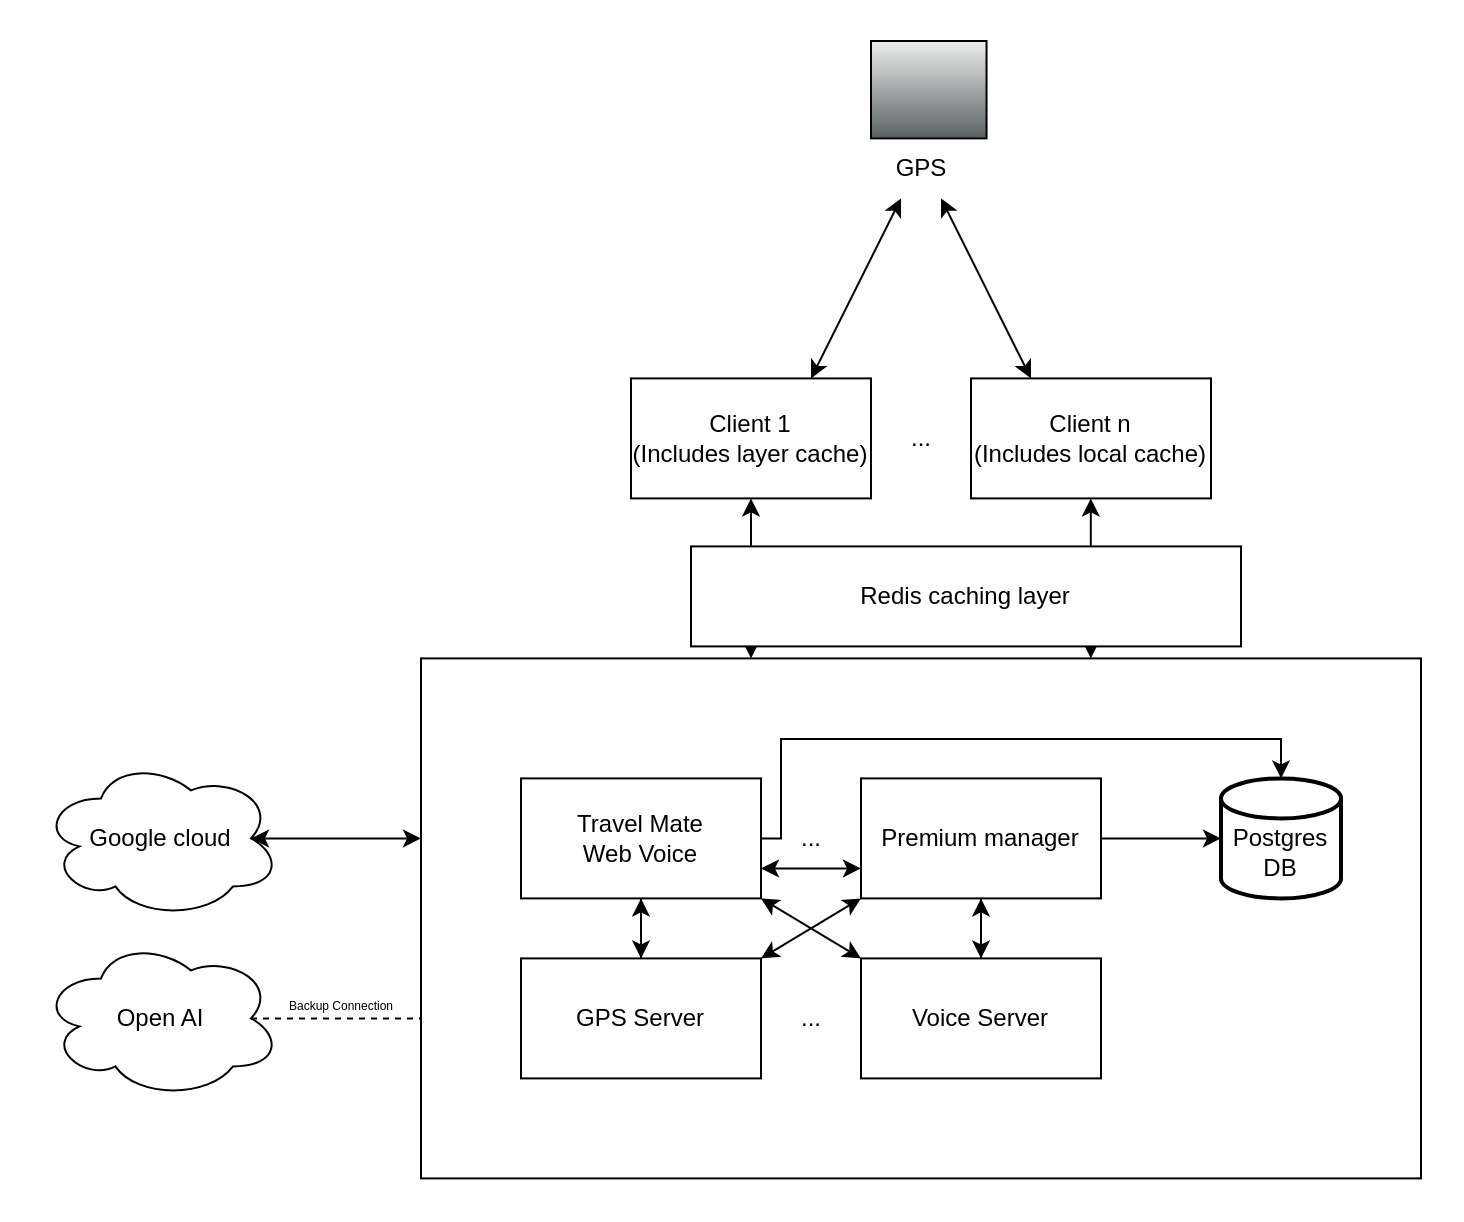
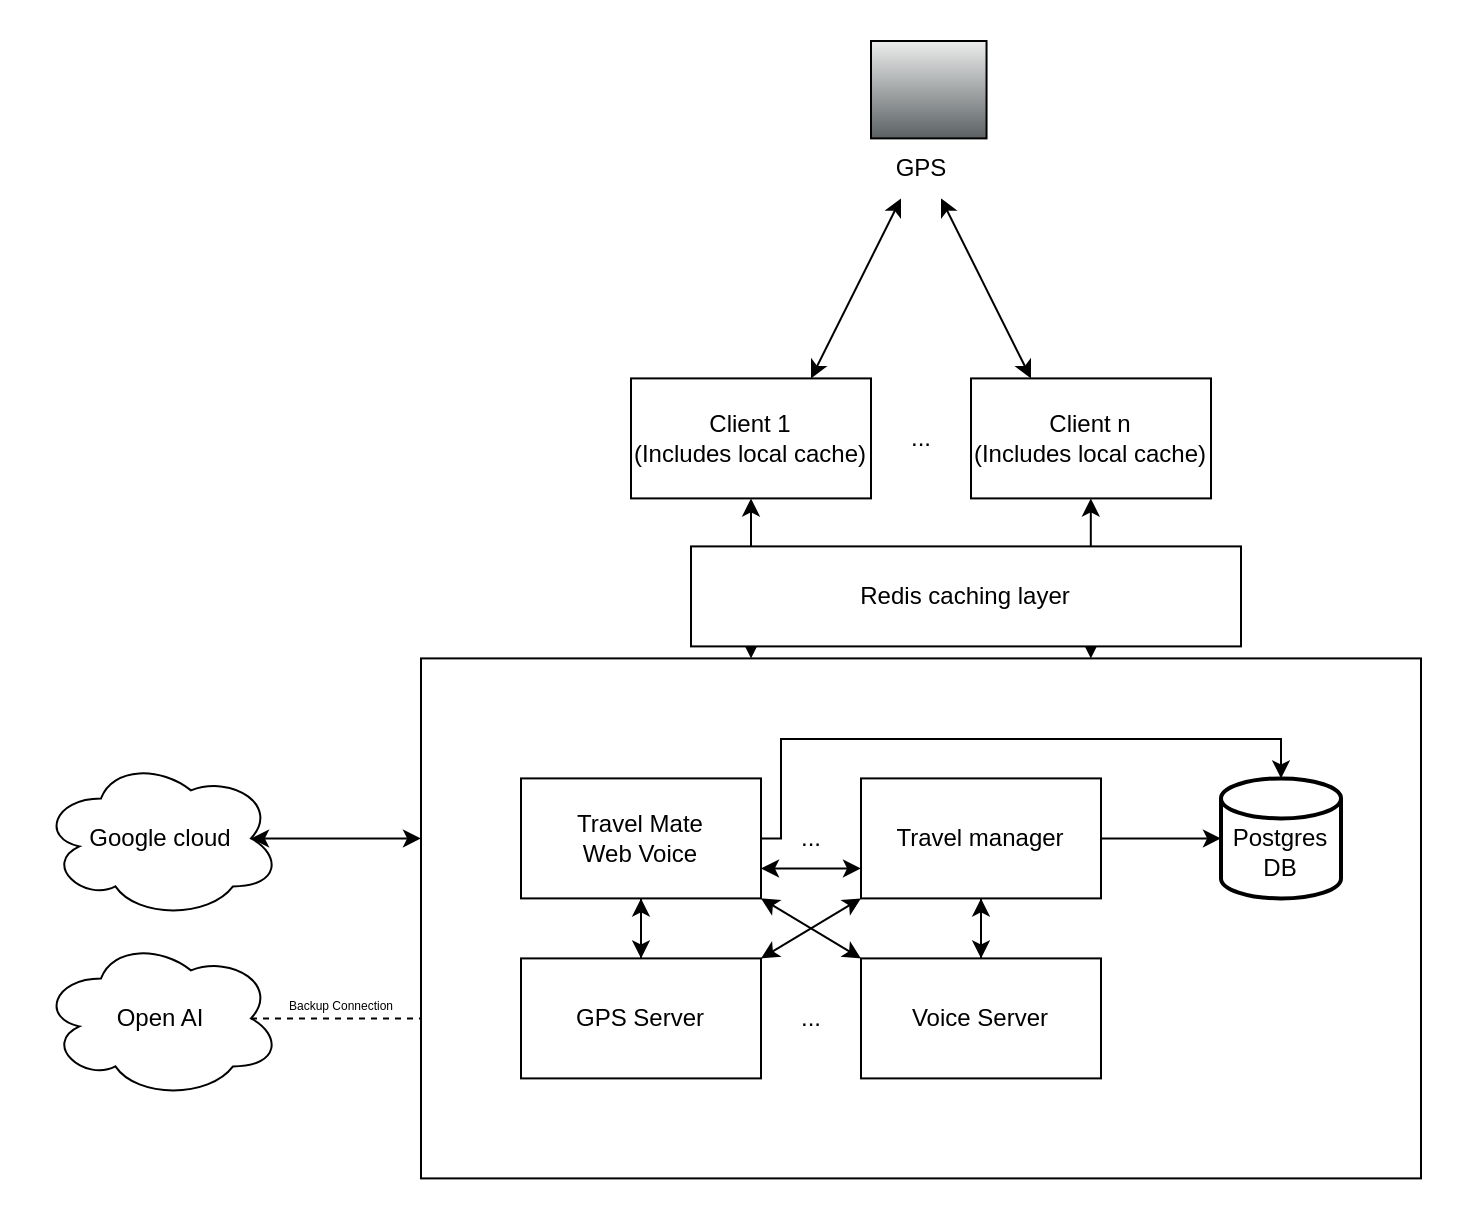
node "Client 1 (Includes layer cache)": label "Client 1 (Includes layer cache)" -> "Client 1 (Includes local cache)"
node "Premium manager": label "Premium manager" -> "Travel manager"
